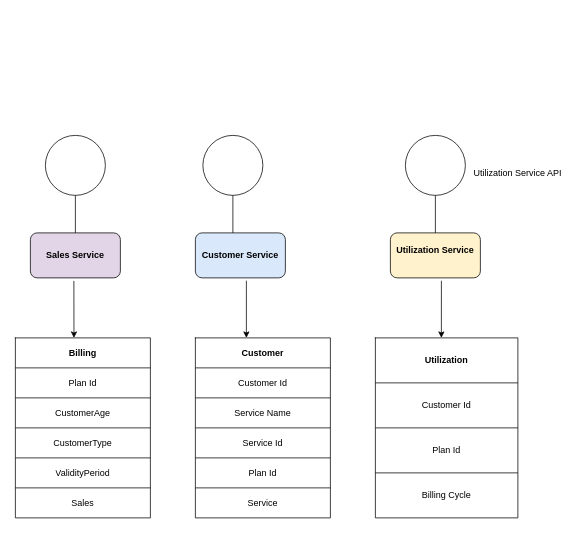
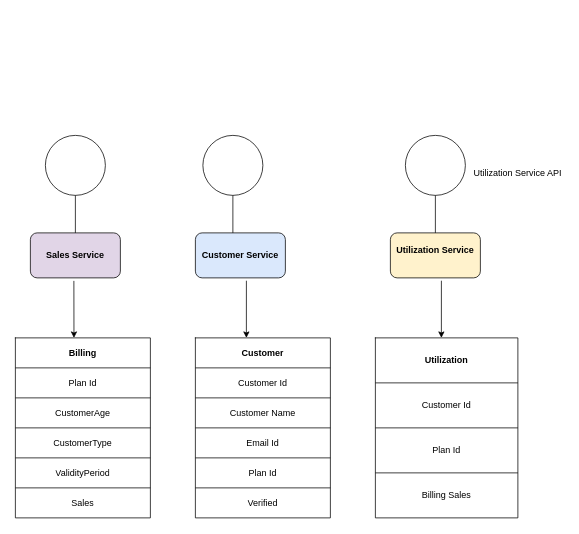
node "Service Name": label "Service Name" -> "Customer Name"
node "Service Id": label "Service Id" -> "Email Id"
node "Billing Cycle": label "Billing Cycle" -> "Billing Sales"
node "Service": label "Service" -> "Verified"
